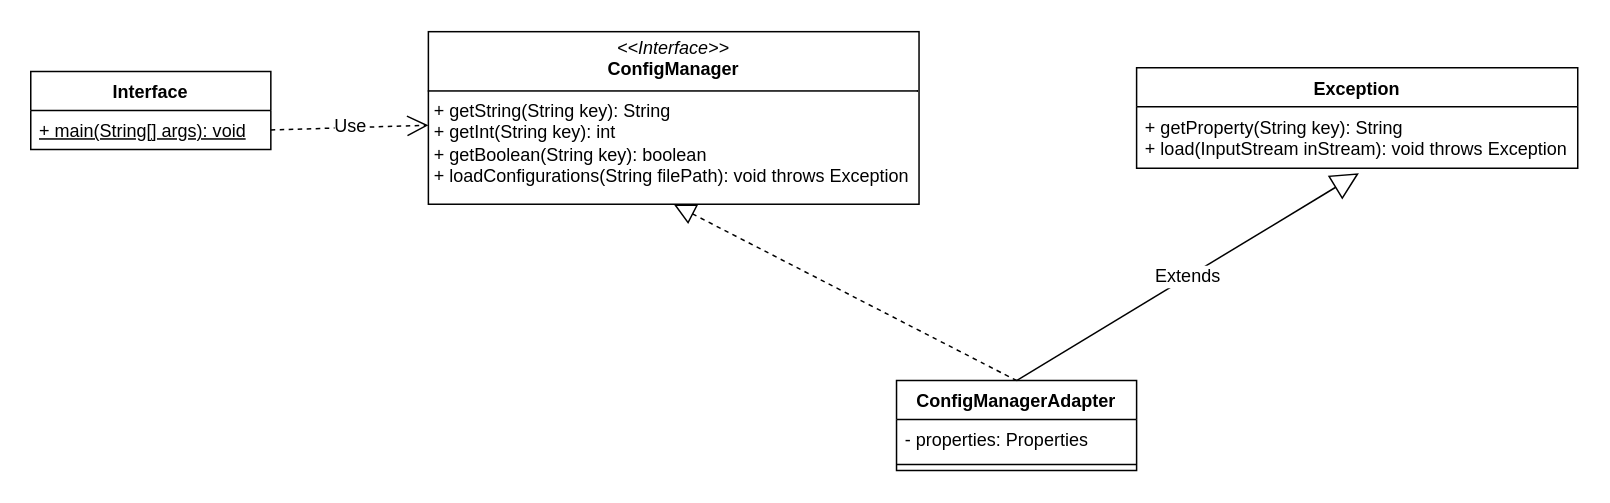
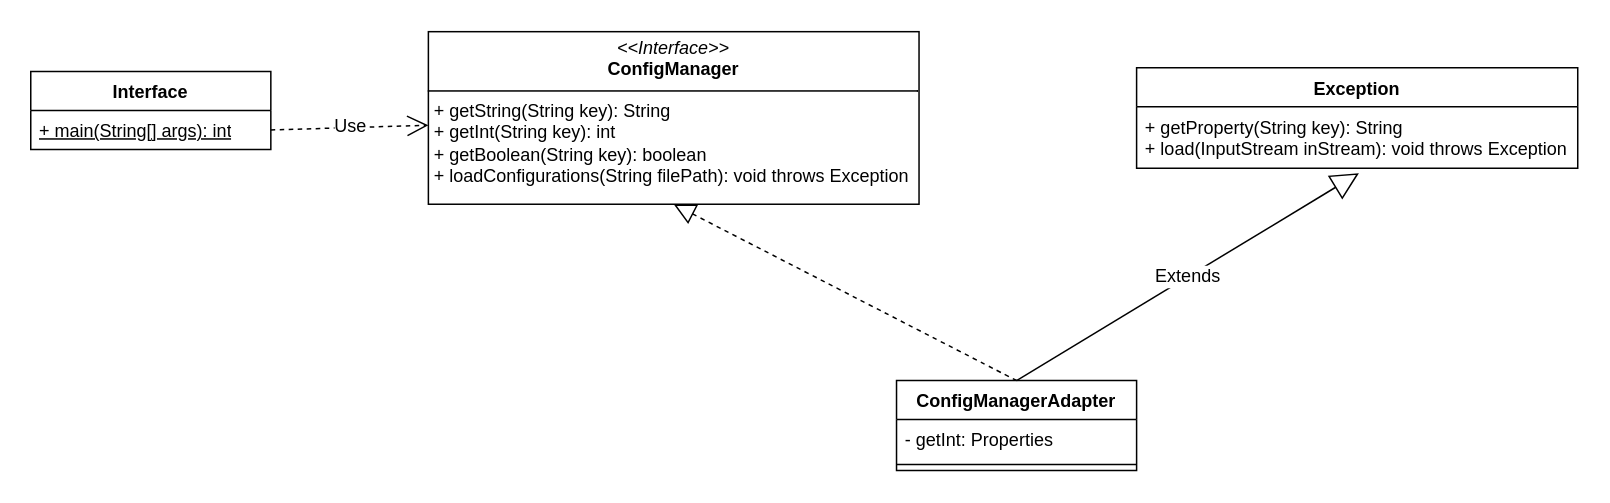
node "+ main(String[] args): void": label "+ main(String[] args): void" -> "+ main(String[] args): int"
node "- properties: Properties": label "- properties: Properties" -> "- getInt: Properties"
